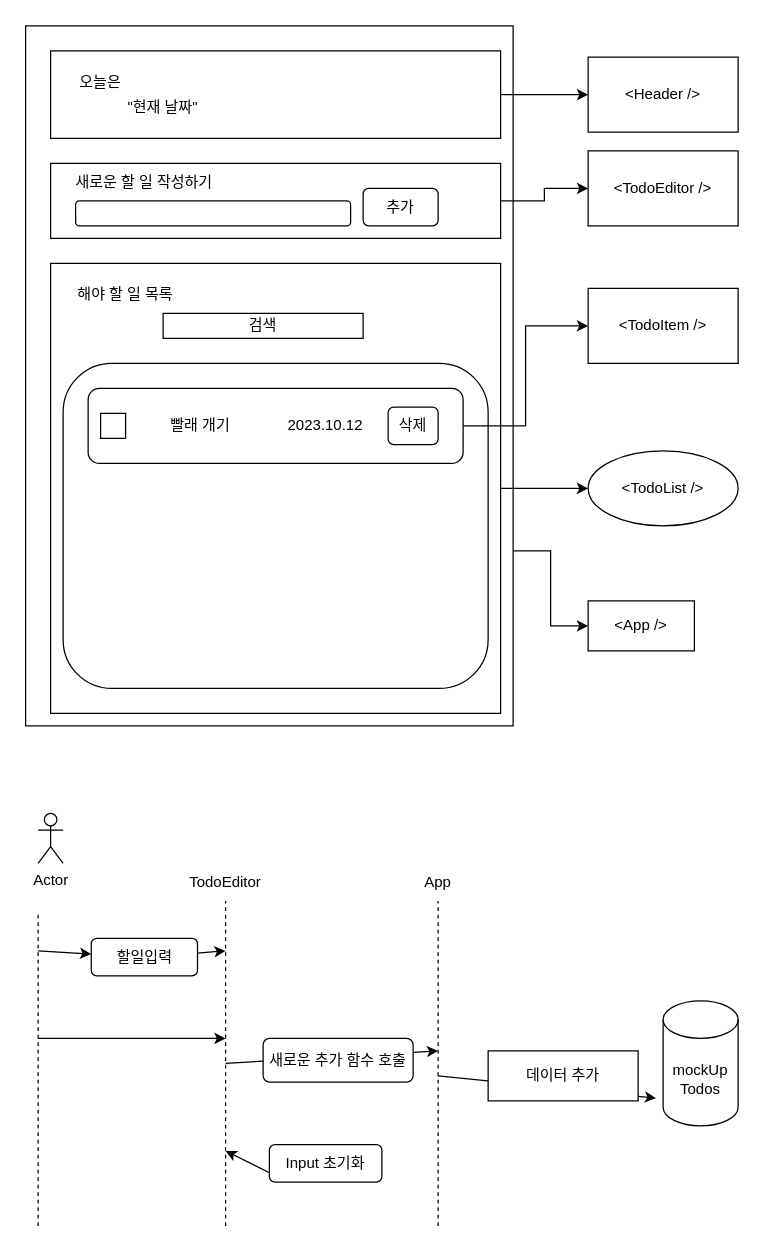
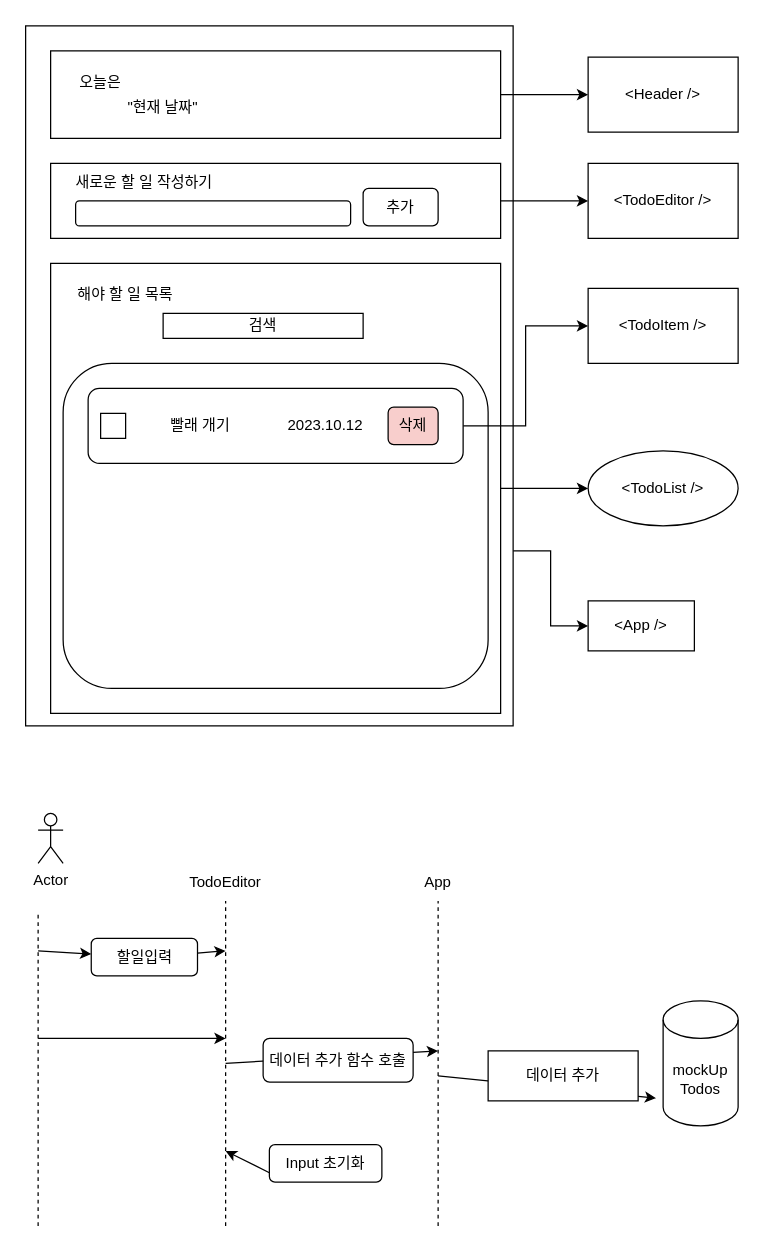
node "<TodoEditor />": moved (663, 188) -> (663, 201)
node "삭제": fillcolor #ffffff -> #f8cecc
node "새로운 추가 함수 호출": label "새로운 추가 함수 호출" -> "데이터 추가 함수 호출"
